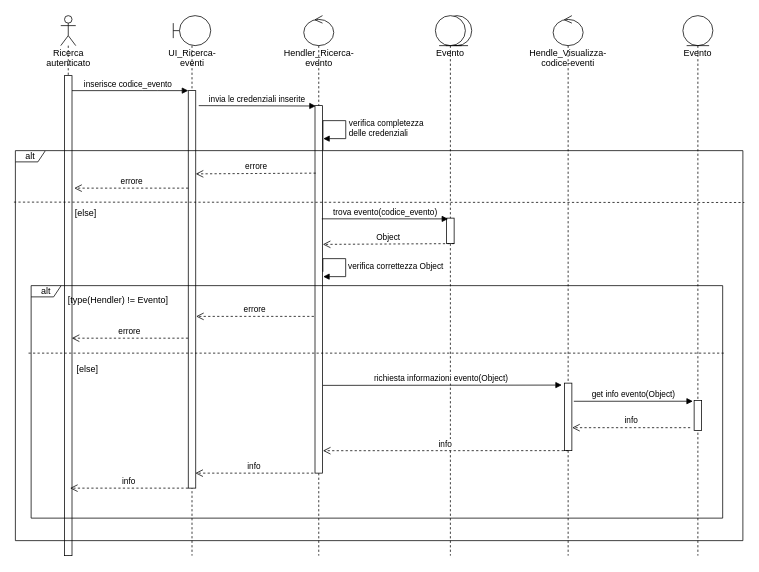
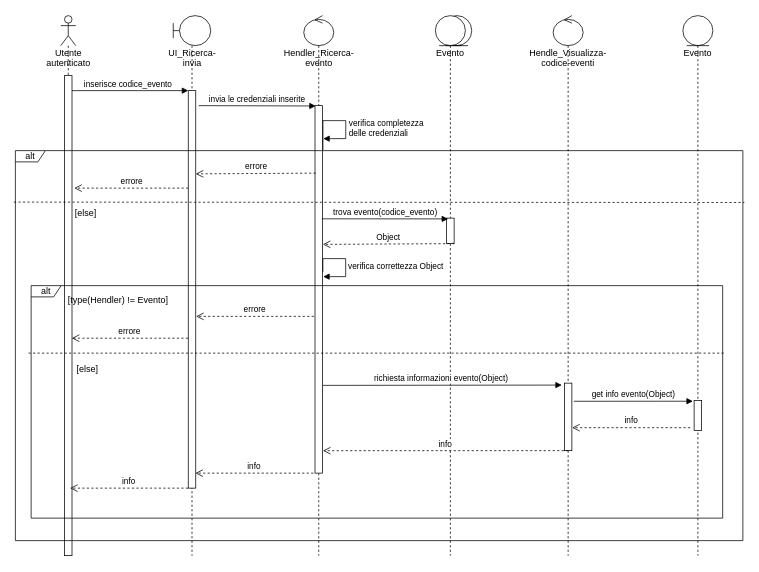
node "UI_Ricerca-eventi": label "UI_Ricerca-eventi" -> "UI_Ricerca-invia"
node "Ricerca autenticato": label "Ricerca autenticato" -> "Utente autenticato"
